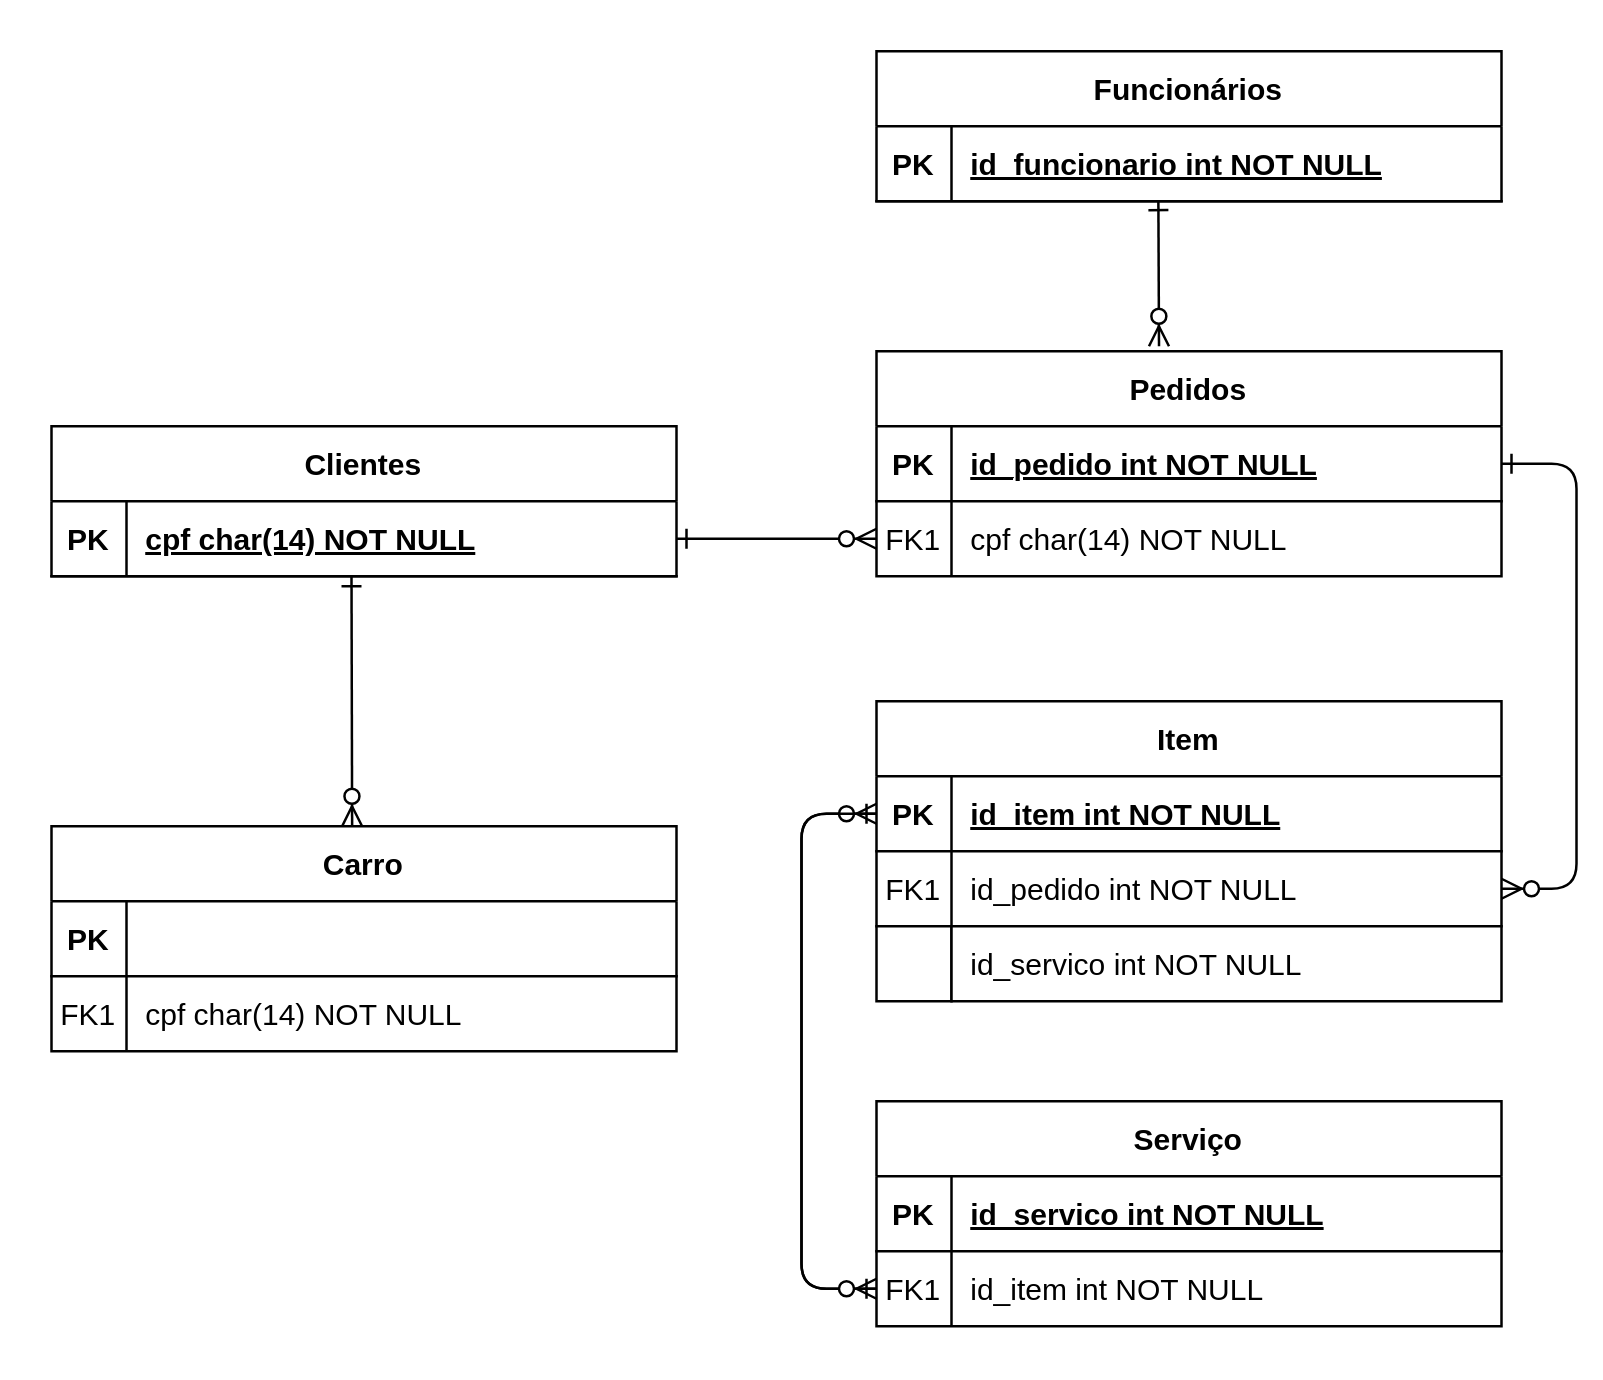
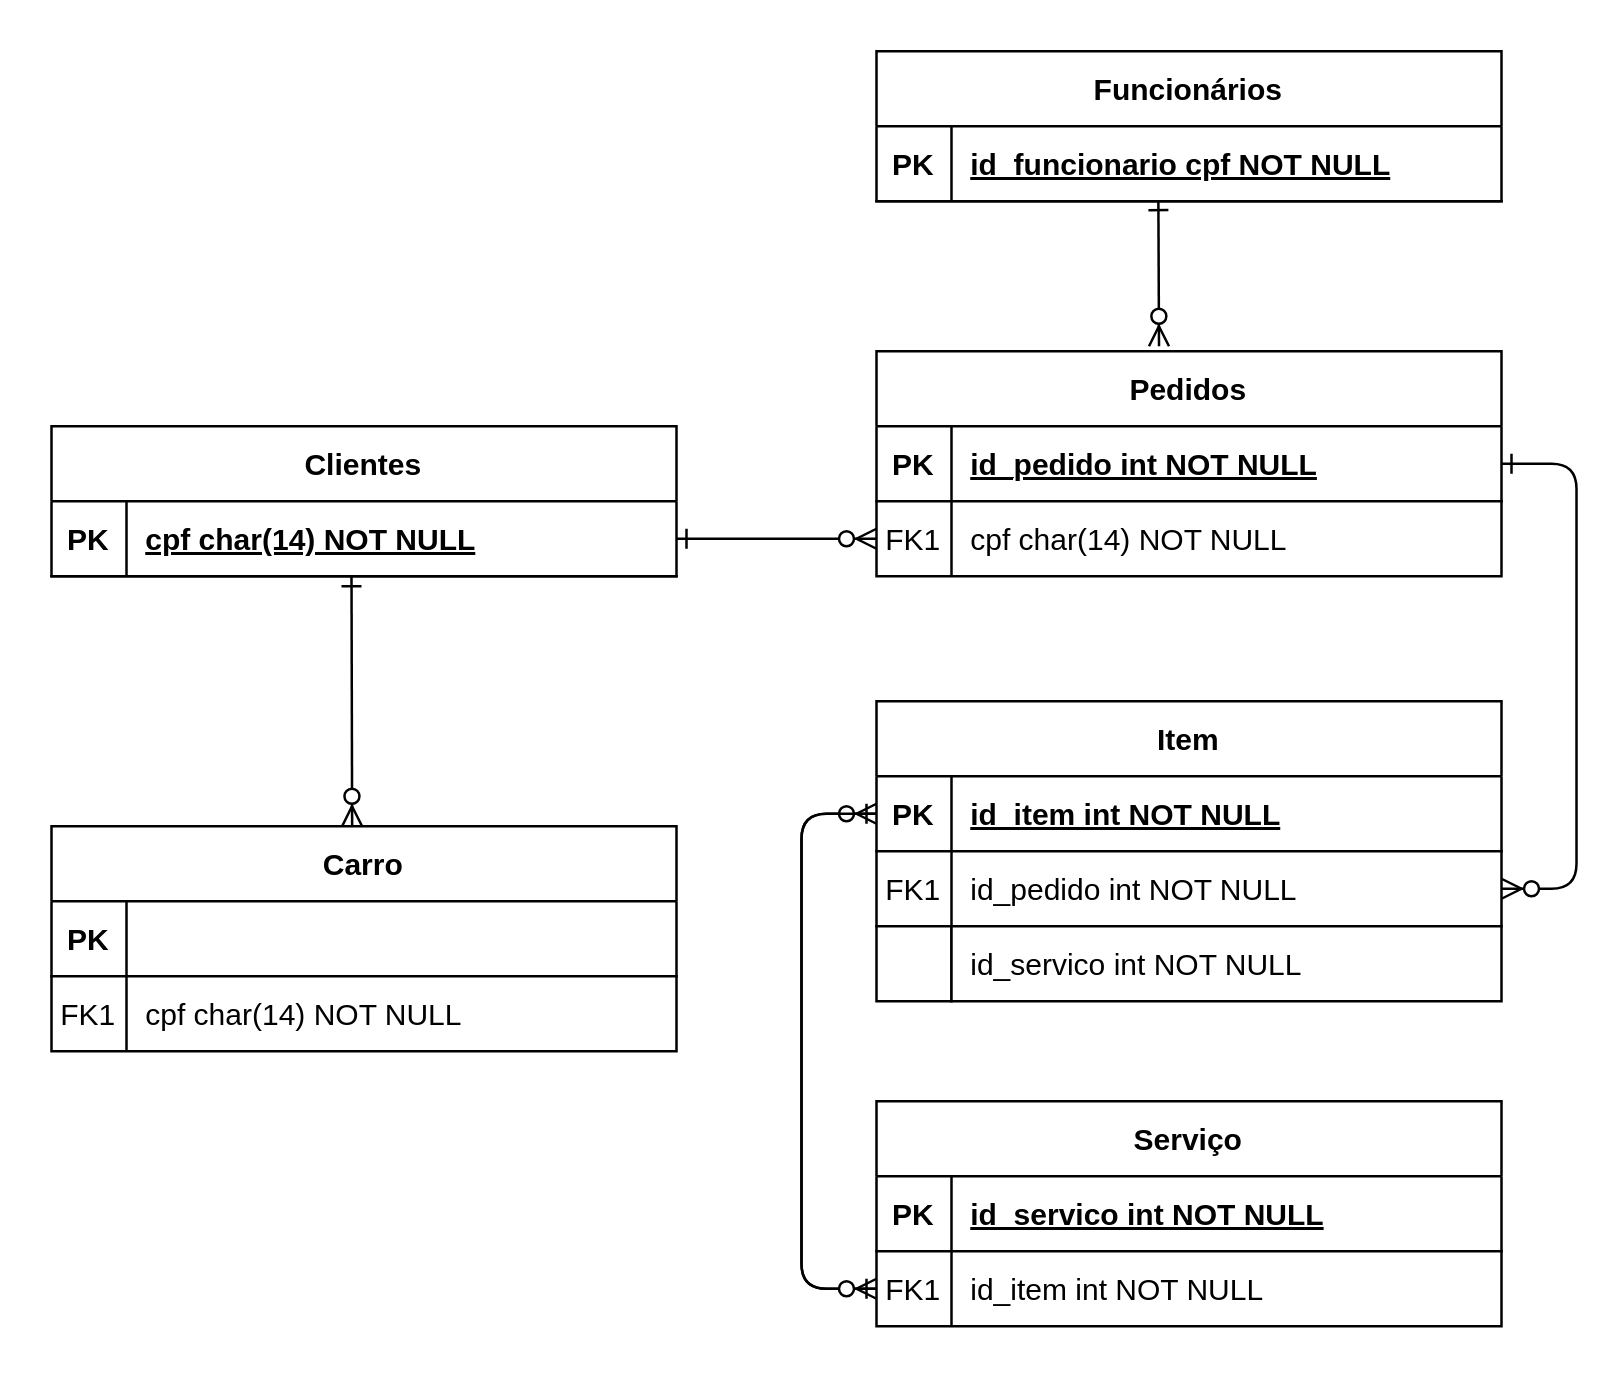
node "id_funcionario int NOT NULL": label "id_funcionario int NOT NULL" -> "id_funcionario cpf NOT NULL"
